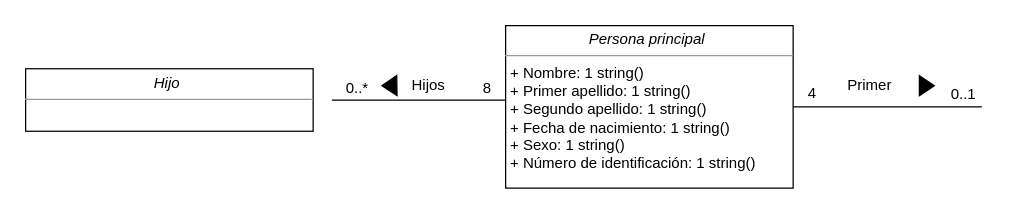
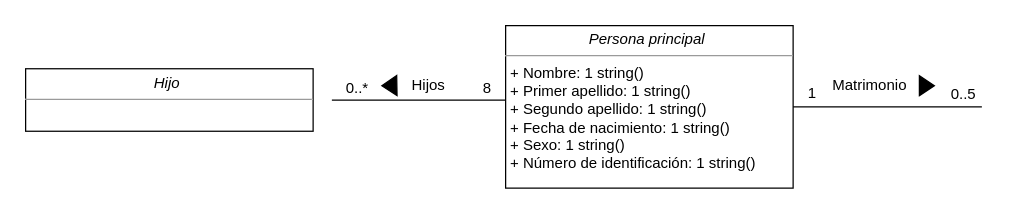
node "Primer": label "Primer" -> "Matrimonio"
node "4": label "4" -> "1"
node "0..1": label "0..1" -> "0..5"
